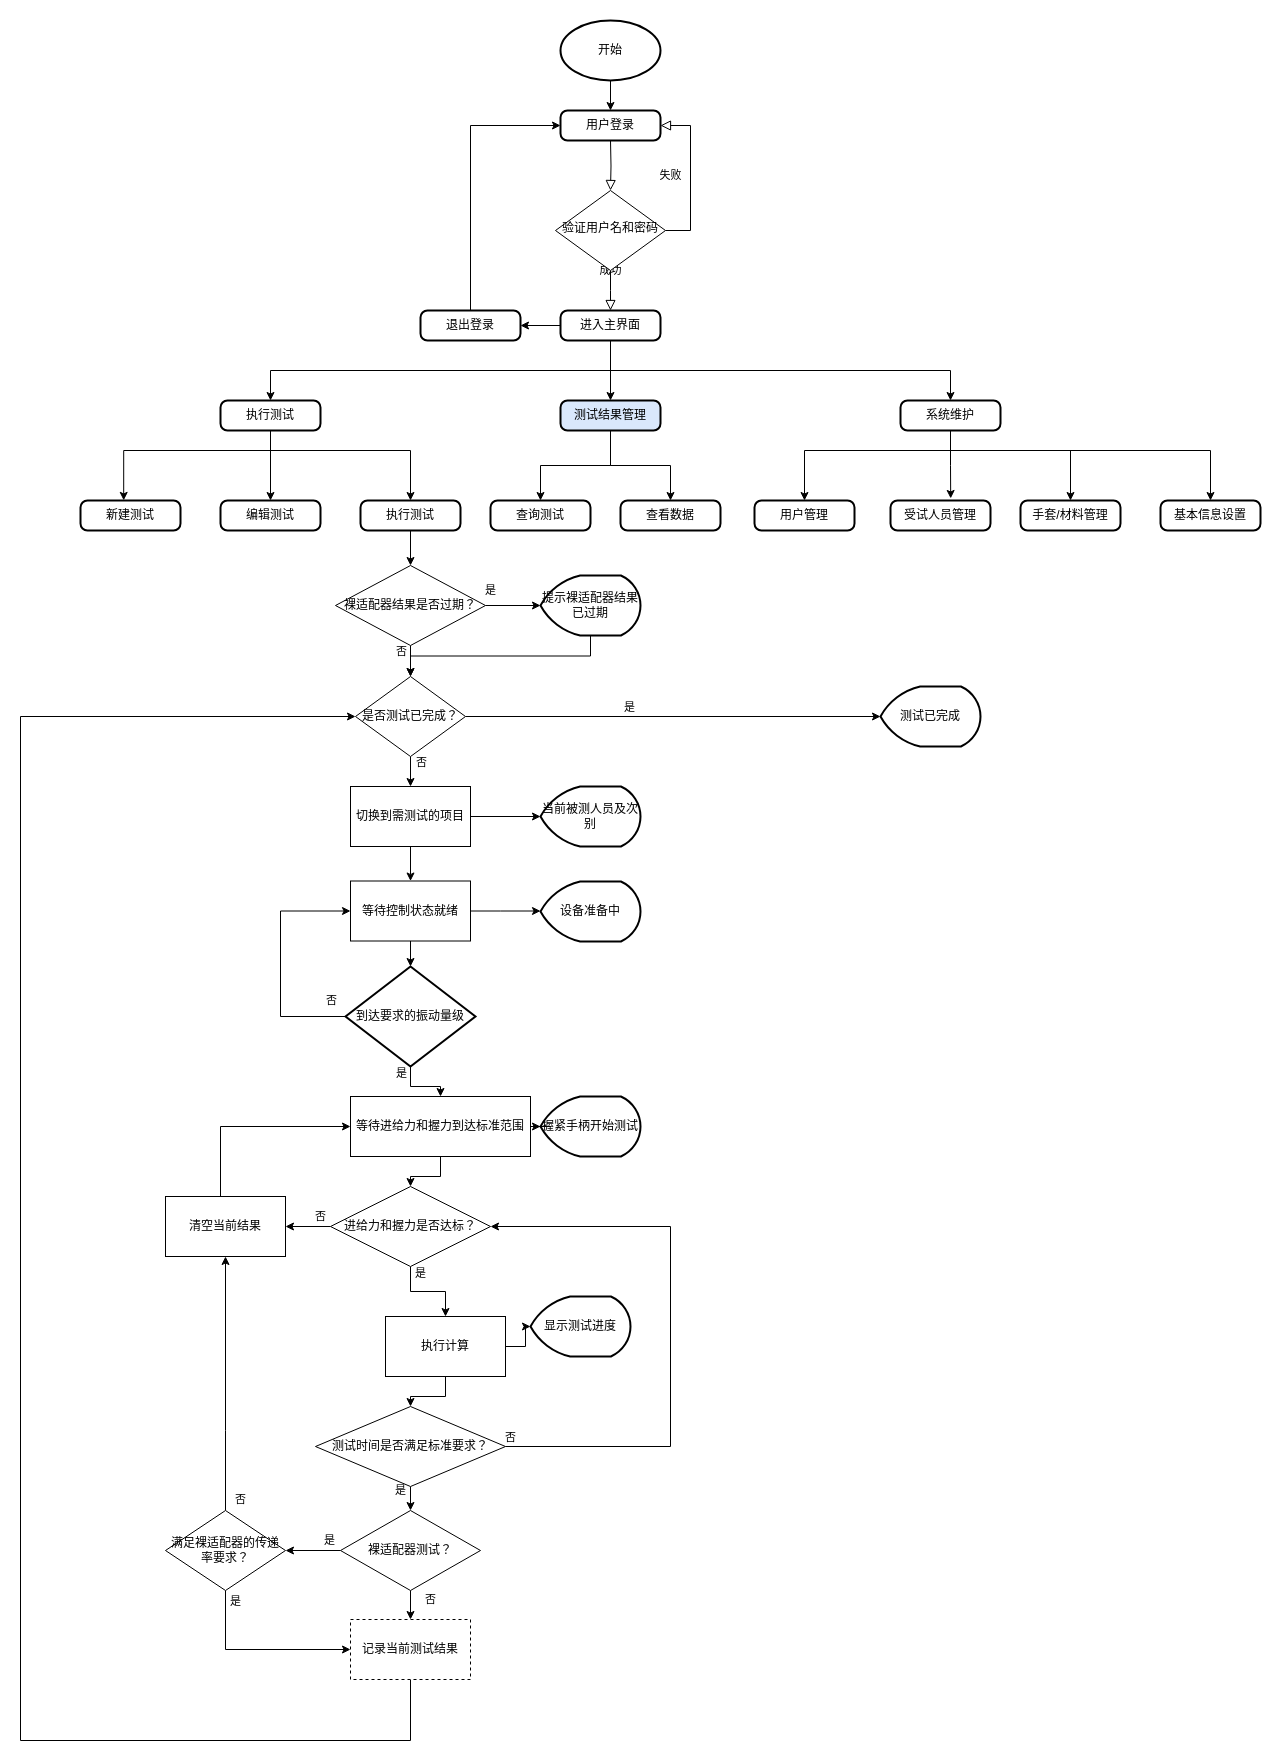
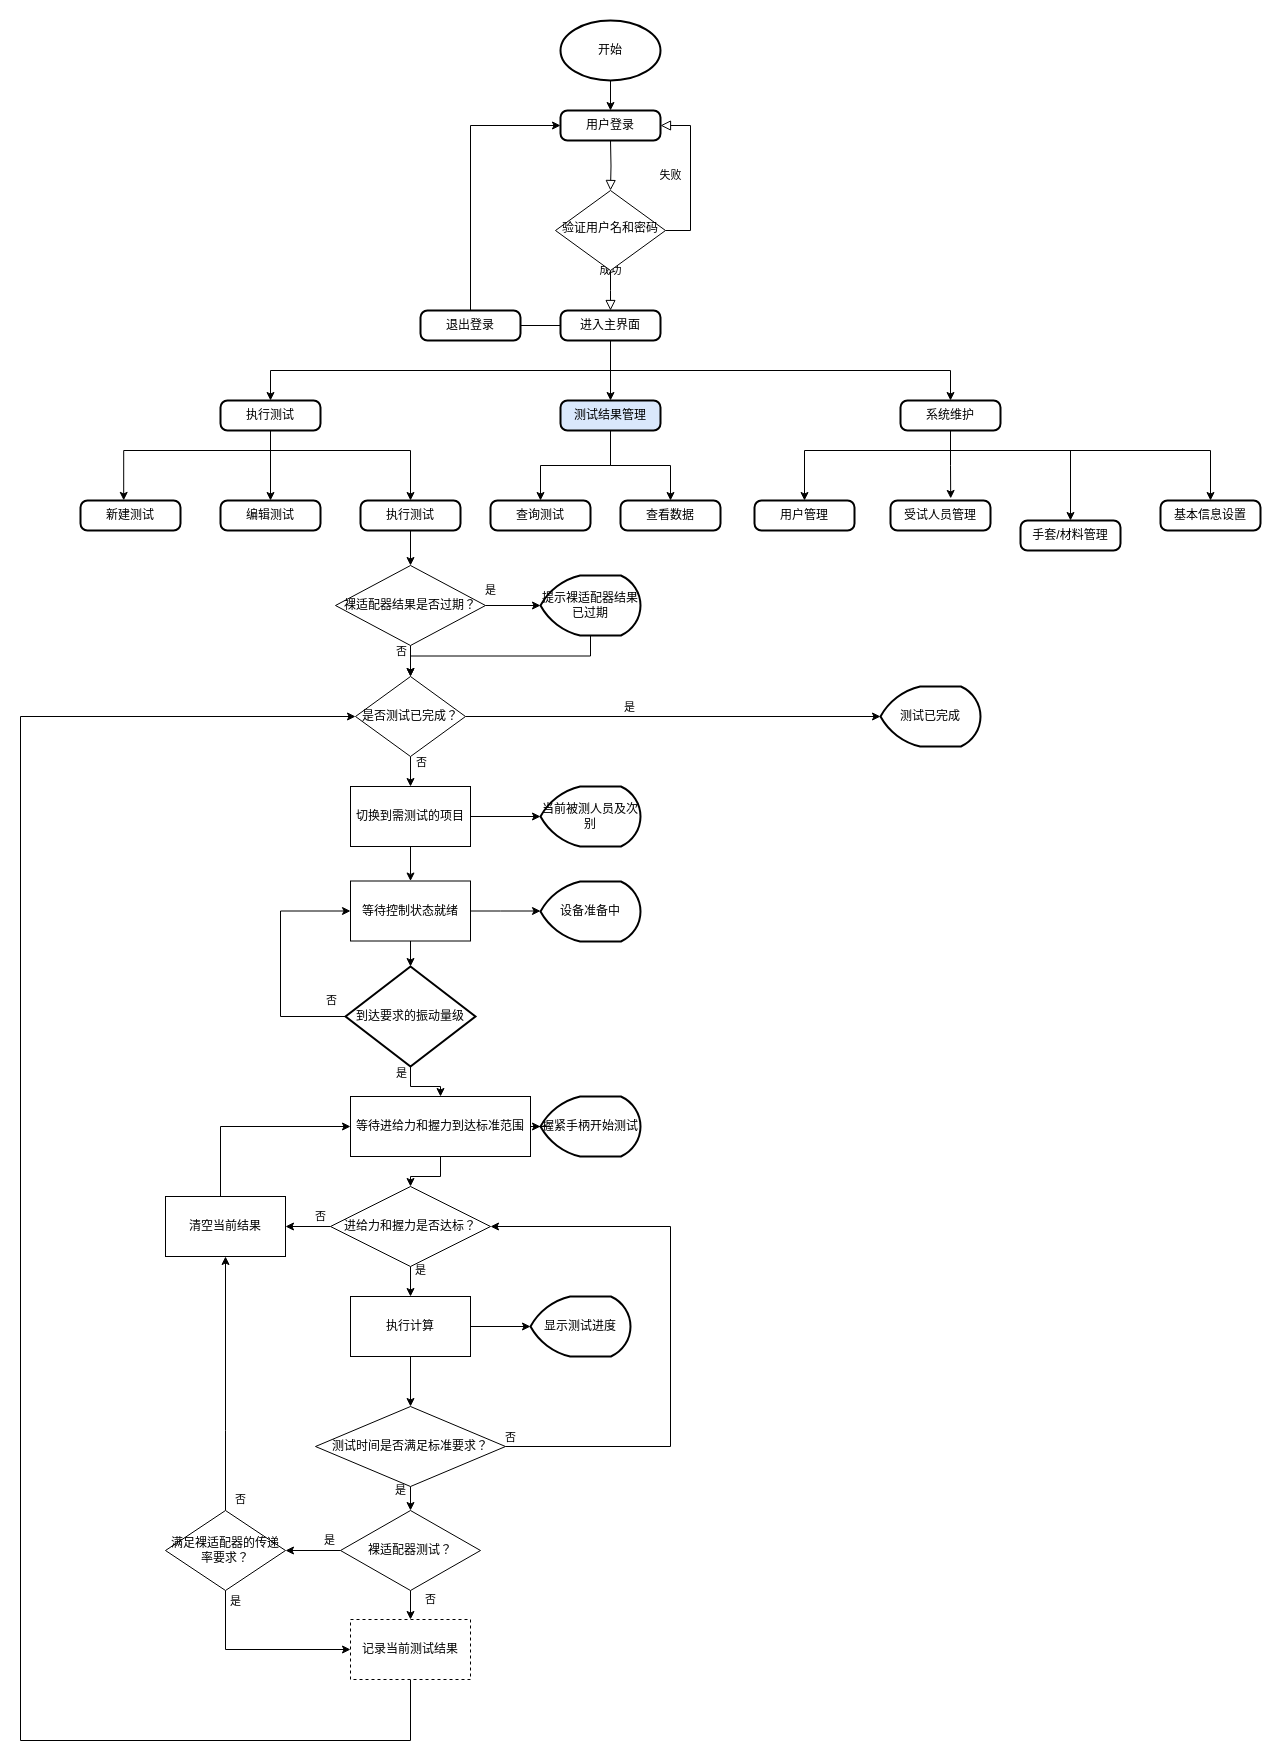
edge "进入主界面" -> "退出登录": arrowhead classic -> none
node "手套/材料管理": moved (1071, 516) -> (1071, 536)
node "执行计算": moved (446, 1347) -> (411, 1327)
